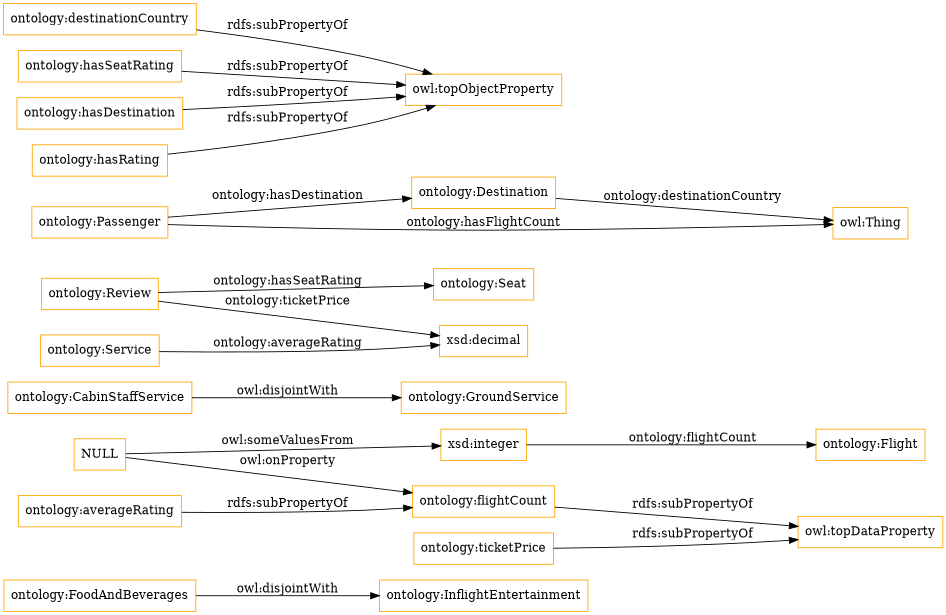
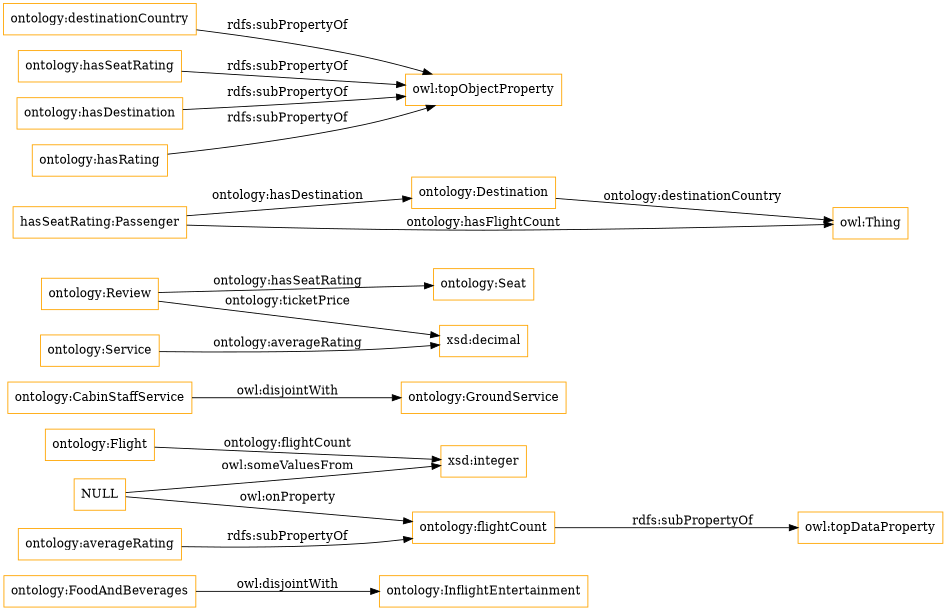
node "ontology:Passenger": label "ontology:Passenger" -> "hasSeatRating:Passenger"
edge "xsd:integer" -> "ontology:Flight": reversed
node "ontology:ticketPrice": removed
